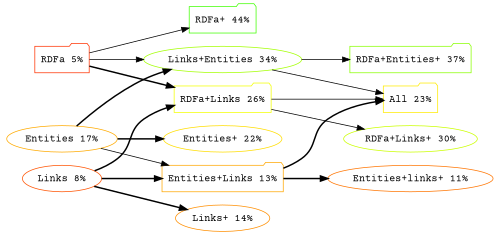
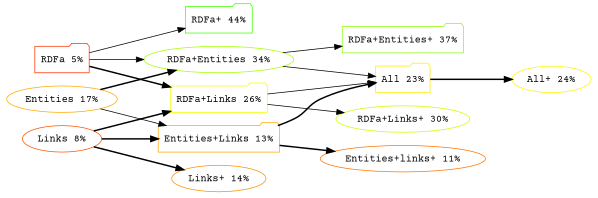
node "Links+Entities 34%": label "Links+Entities 34%" -> "RDFa+Entities 34%"
node "All+ 24%": added
node "Entities+ 22%": removed
